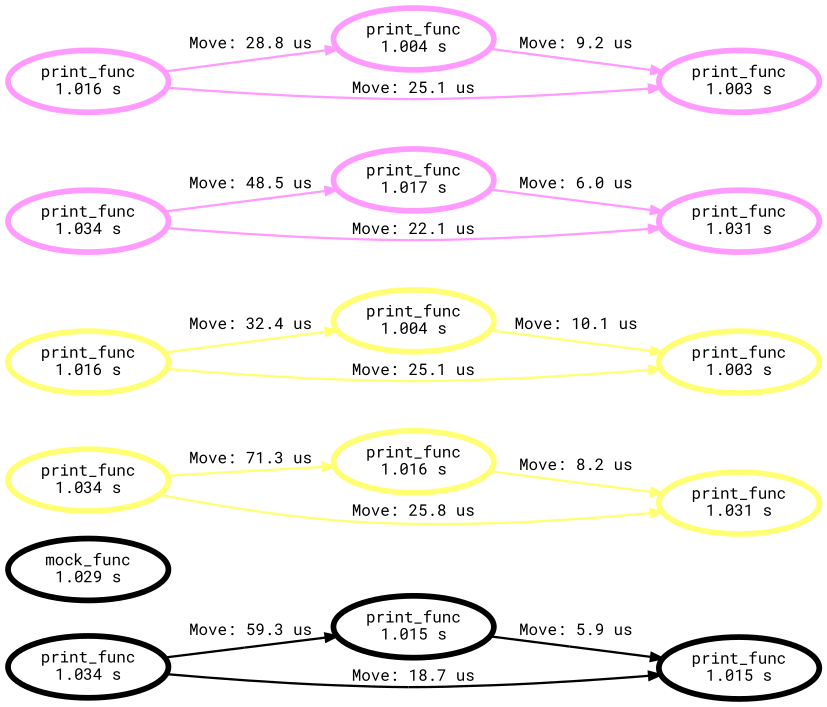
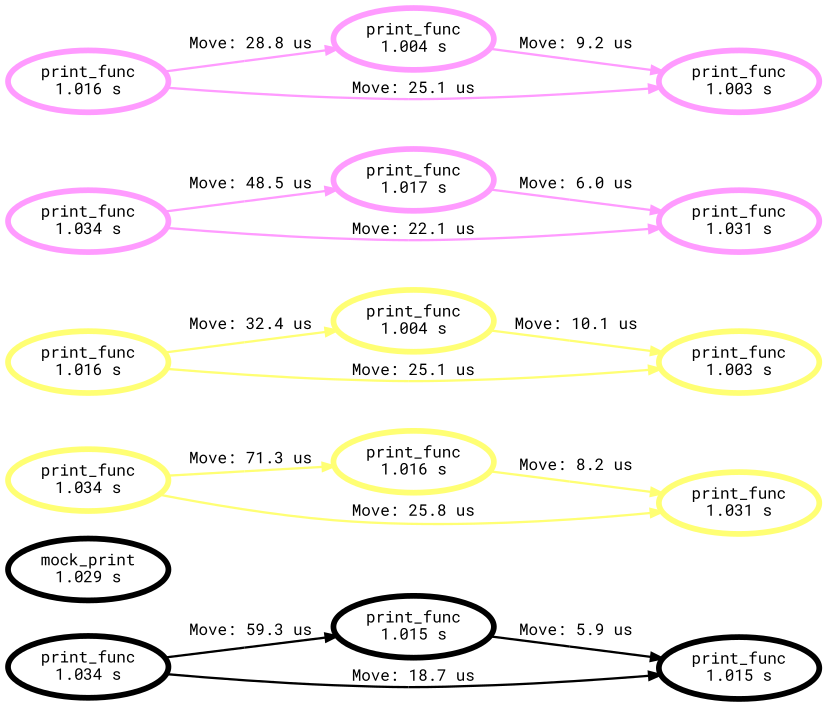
node "mock_func 1.029 s": label "mock_func 1.029 s" -> "mock_print 1.029 s"
